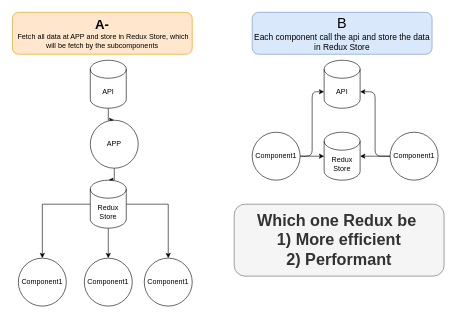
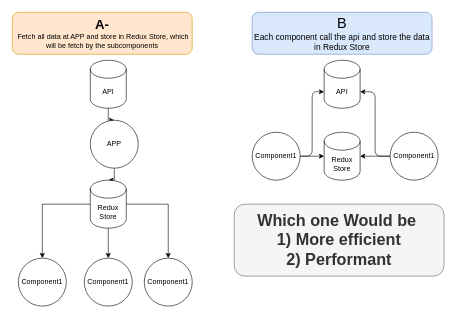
node "Which one Redux be 1) More efficient 2) Performant": label "Which one Redux be 1) More efficient 2) Performant" -> "Which one Would be 1) More efficient 2) Performant"
